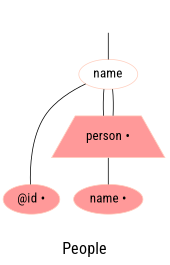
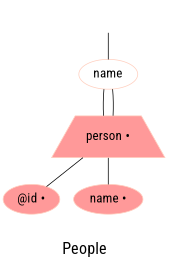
edge "name" -- "@id •": now "person •" -- "@id •"
